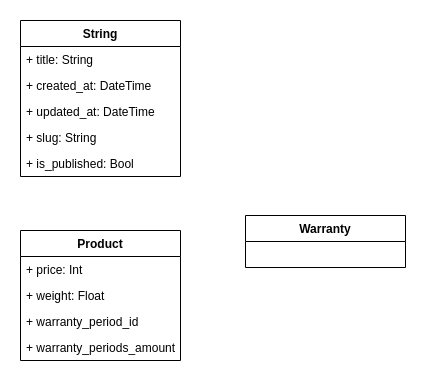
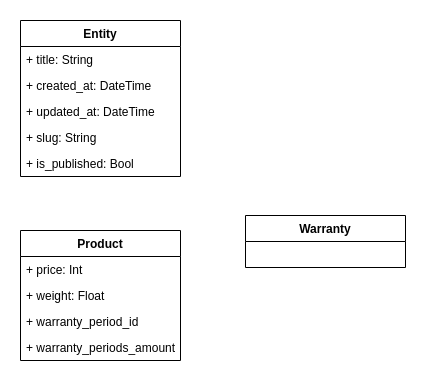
node "String": label "String" -> "Entity"
